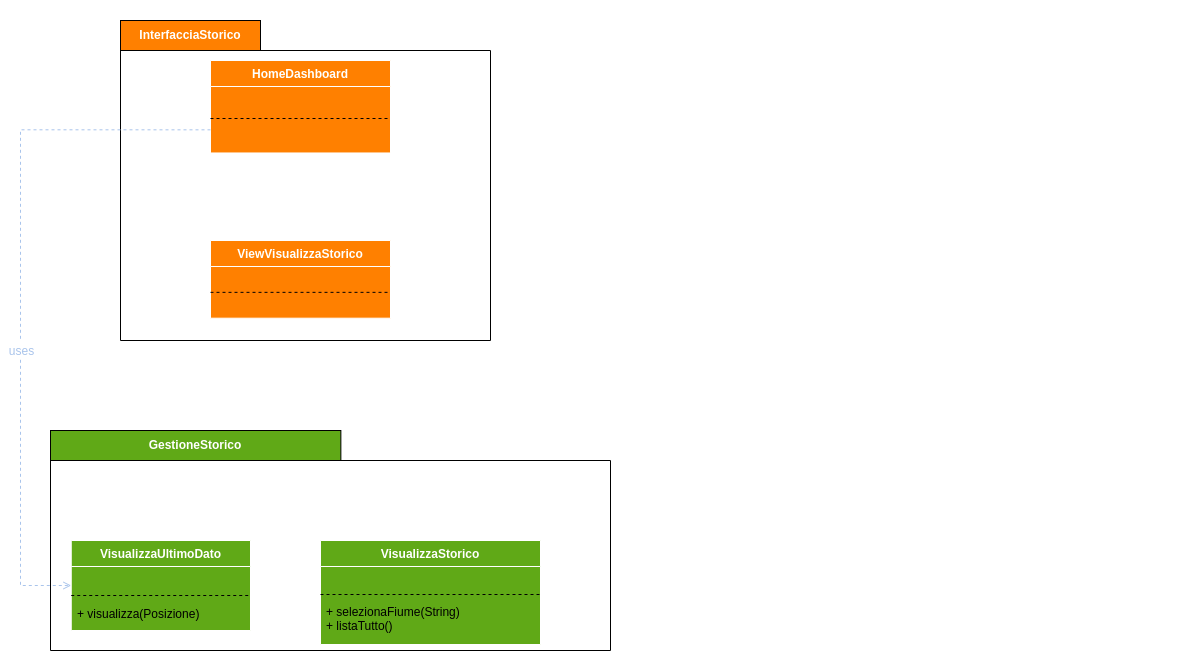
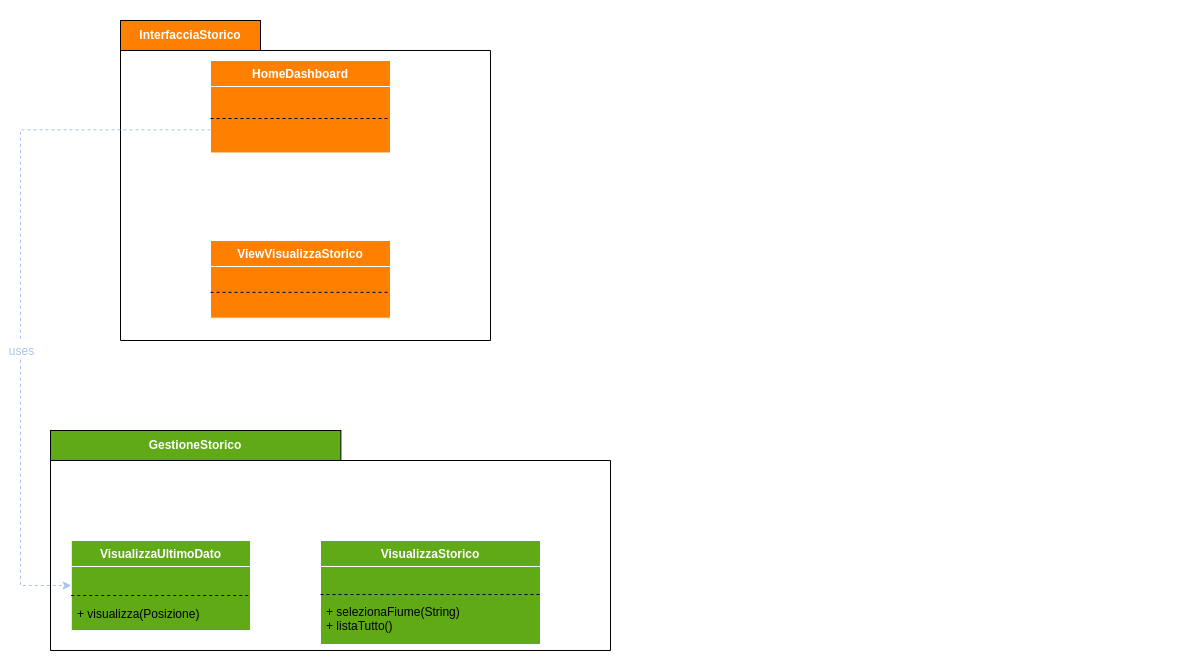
edge "HomeDashboard" -> "VisualizzaUltimoDato": arrowhead open -> classic
